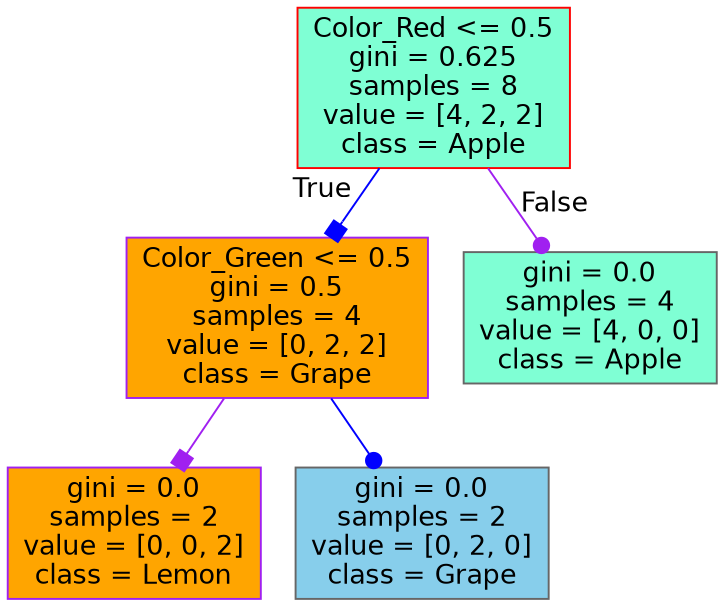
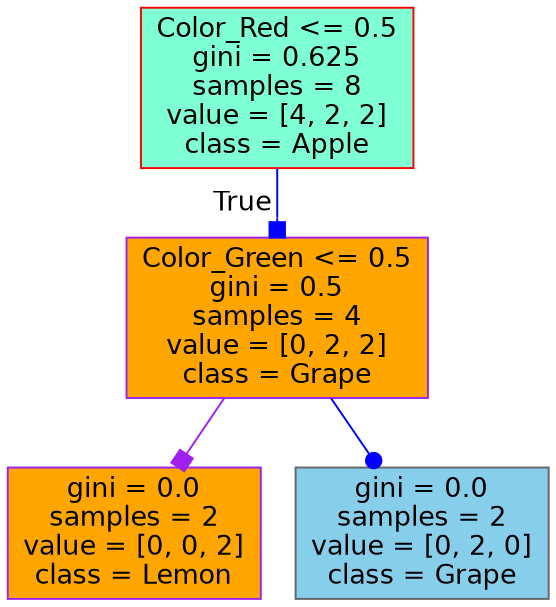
node "gini = 0.0 samples = 4 value = [4, 0, 0] class = Apple": removed
